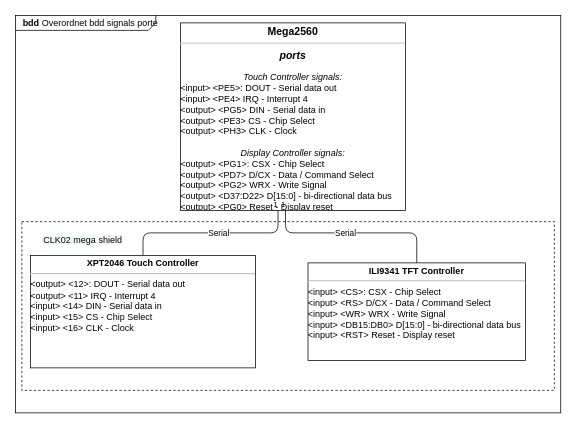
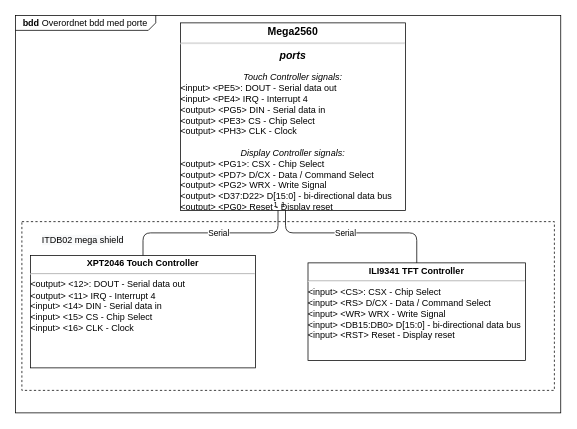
node "bdd Overordnet bdd signals porte": label "bdd Overordnet bdd signals porte" -> "bdd Overordnet bdd med porte"
node "CLK02 mega shield": label "CLK02 mega shield" -> "ITDB02 mega shield"
